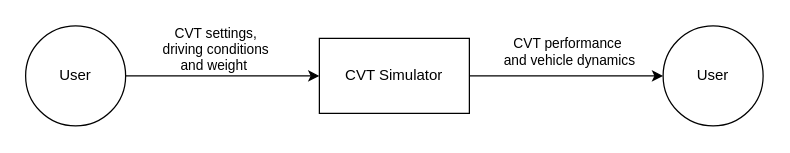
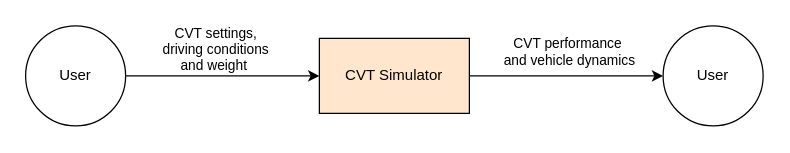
node "CVT Simulator": fillcolor #ffffff -> #ffe6cc
